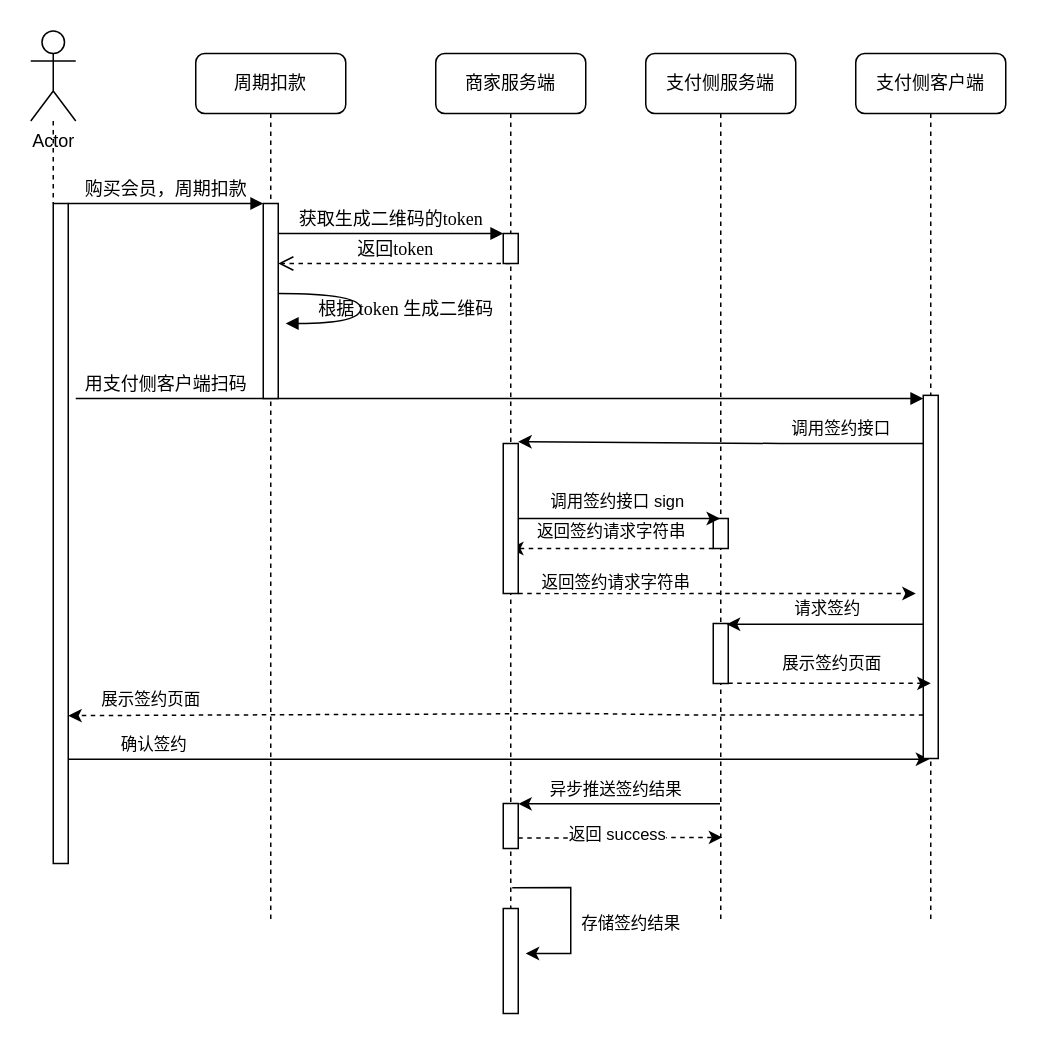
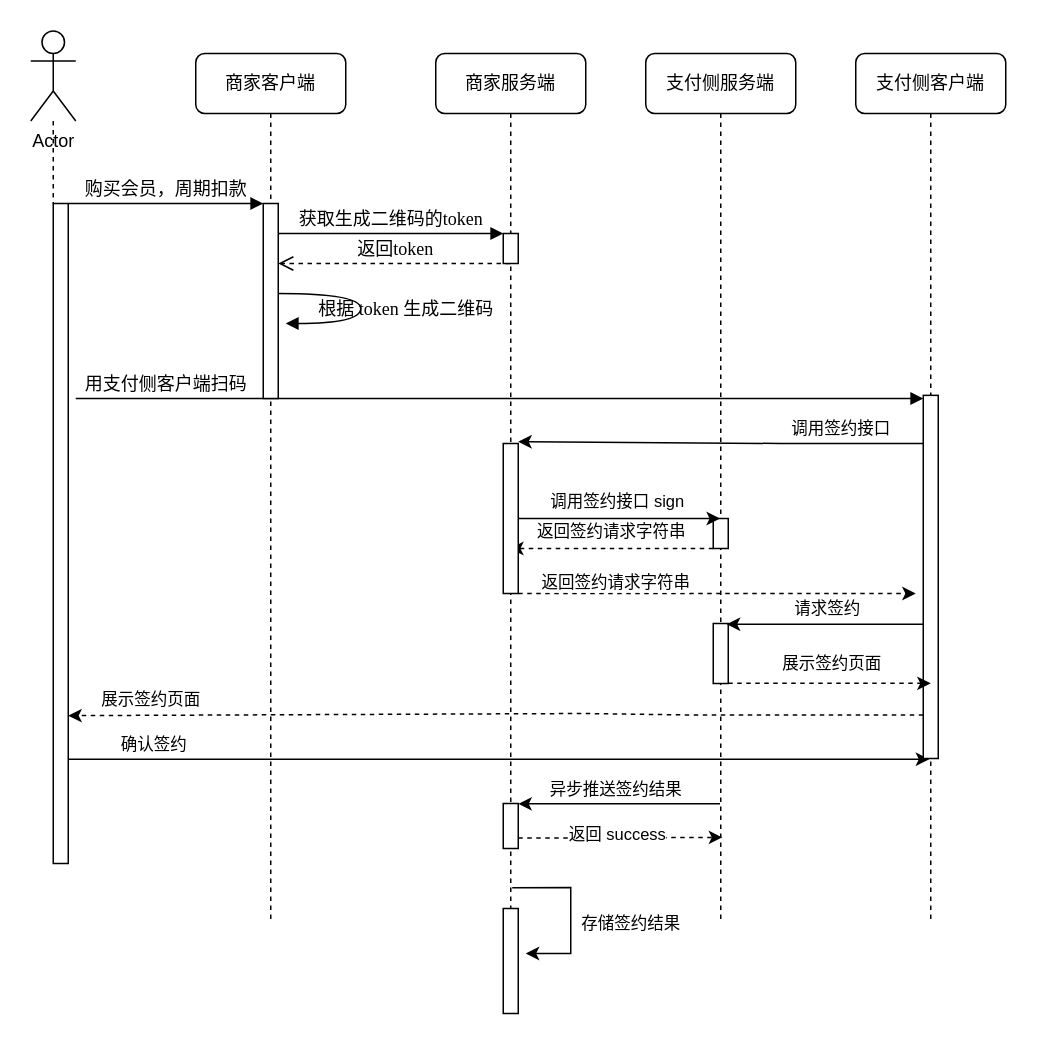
node "周期扣款": label "周期扣款" -> "商家客户端"
